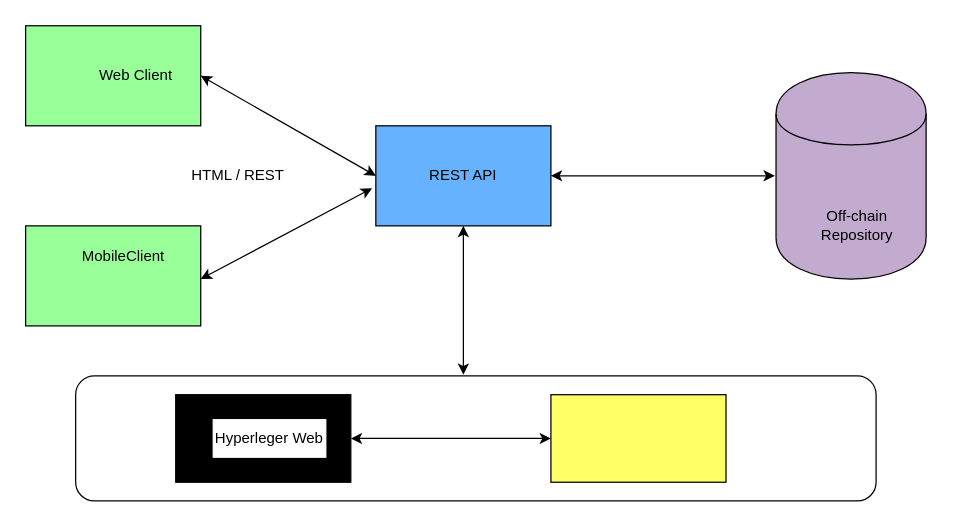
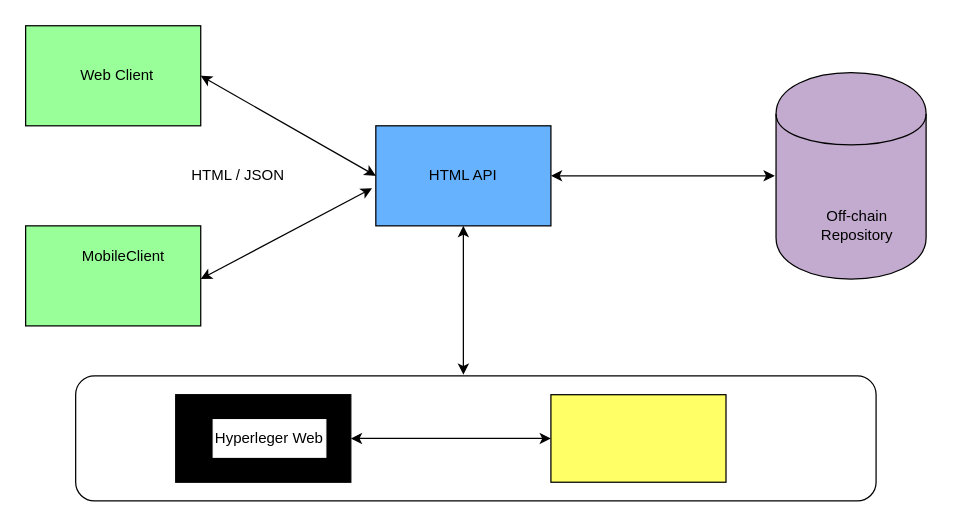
node "Web Client": moved (138, 76) -> (119, 76)
node "HTML / REST": label "HTML / REST" -> "HTML / JSON"
node "REST API": label "REST API" -> "HTML API"
